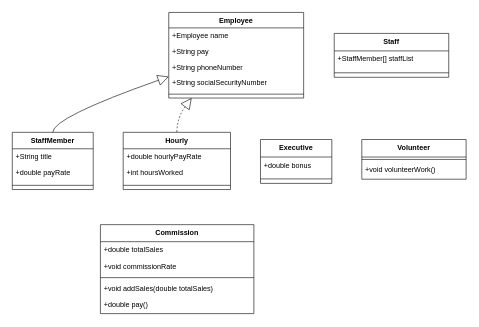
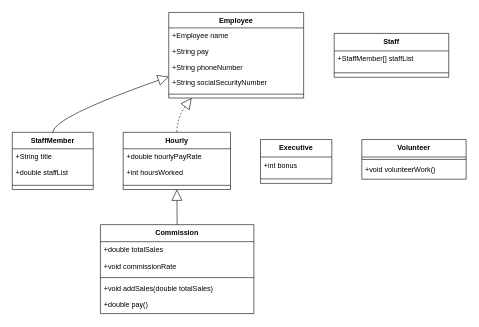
node "+double bonus": label "+double bonus" -> "+int bonus"
node "+double payRate": label "+double payRate" -> "+double staffList"
edge "Commission" -> "Hourly": added
